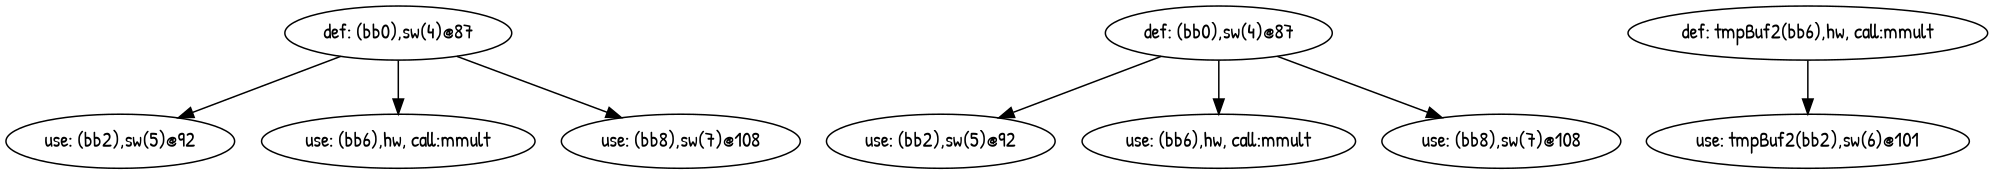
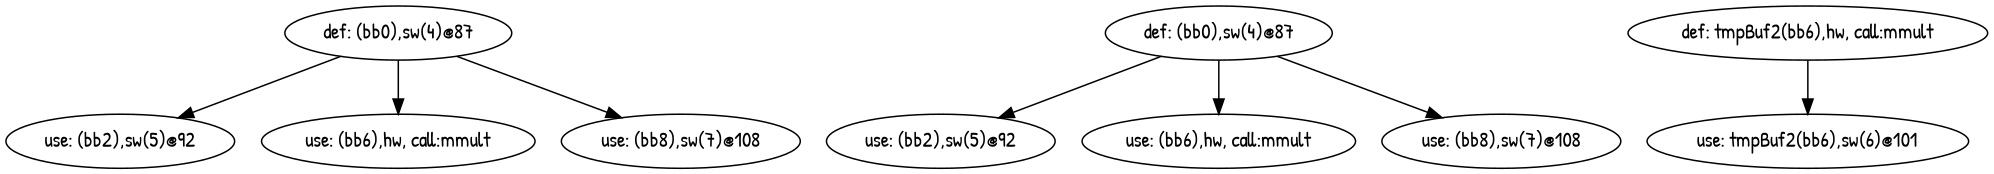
node "use: tmpBuf2(bb2),sw(6)@101": label "use: tmpBuf2(bb2),sw(6)@101" -> "use: tmpBuf2(bb6),sw(6)@101"
